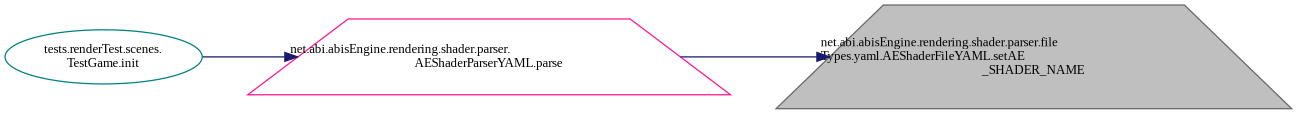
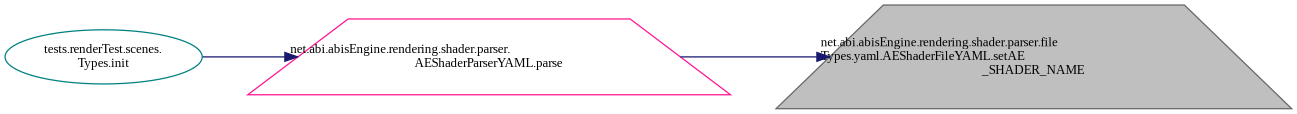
node "tests.renderTest.scenes. TestGame.init": label "tests.renderTest.scenes. TestGame.init" -> "tests.renderTest.scenes. Types.init"
